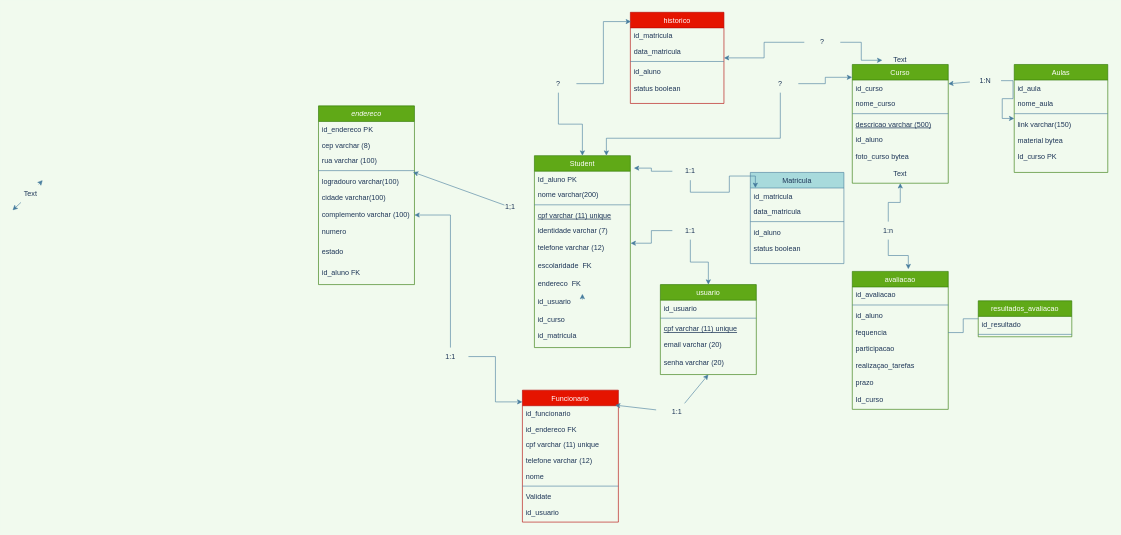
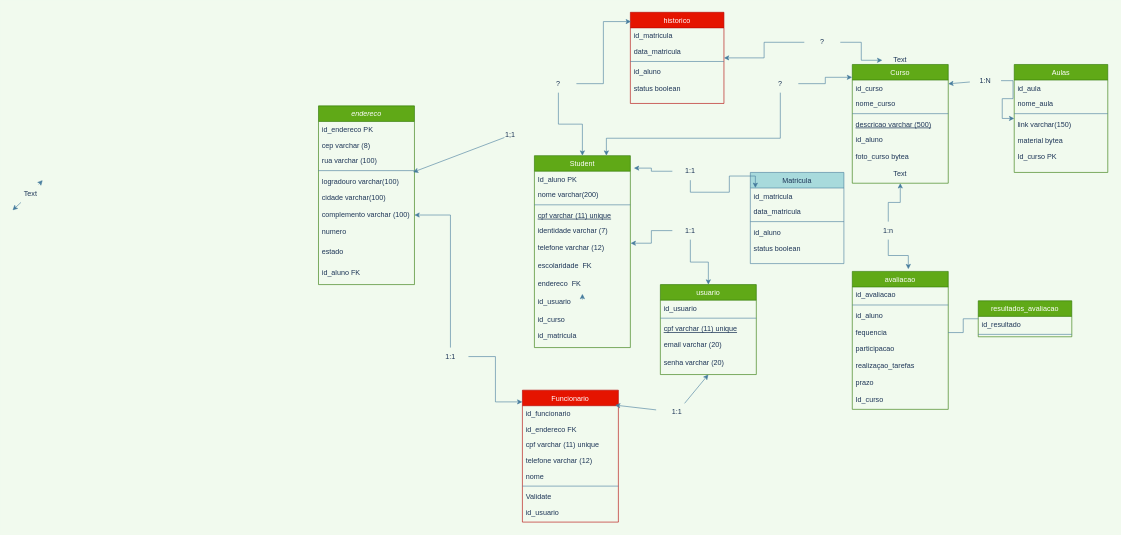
node "1;1": moved (510, 207) -> (510, 135)
